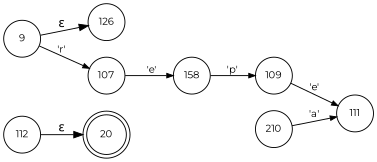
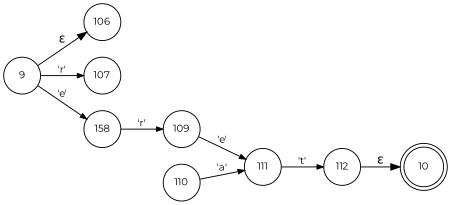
node "126": label "126" -> "106"
edge "158" -> "109": label "'p'" -> "'r'"
edge "107" -> "158": now "9" -> "158"
node "210": label "210" -> "110"
node "20": label "20" -> "10"
edge "111" -> "112": added, label "'t'"
